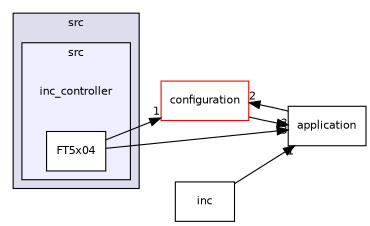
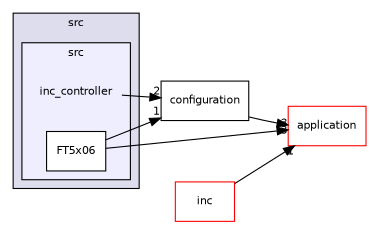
node "configuration": color red -> black
edge "application" -> "configuration": now "inc_controller" -> "configuration"
node "application": color black -> red
node "FT5x04": label "FT5x04" -> "FT5x06"
node "inc": color black -> red
